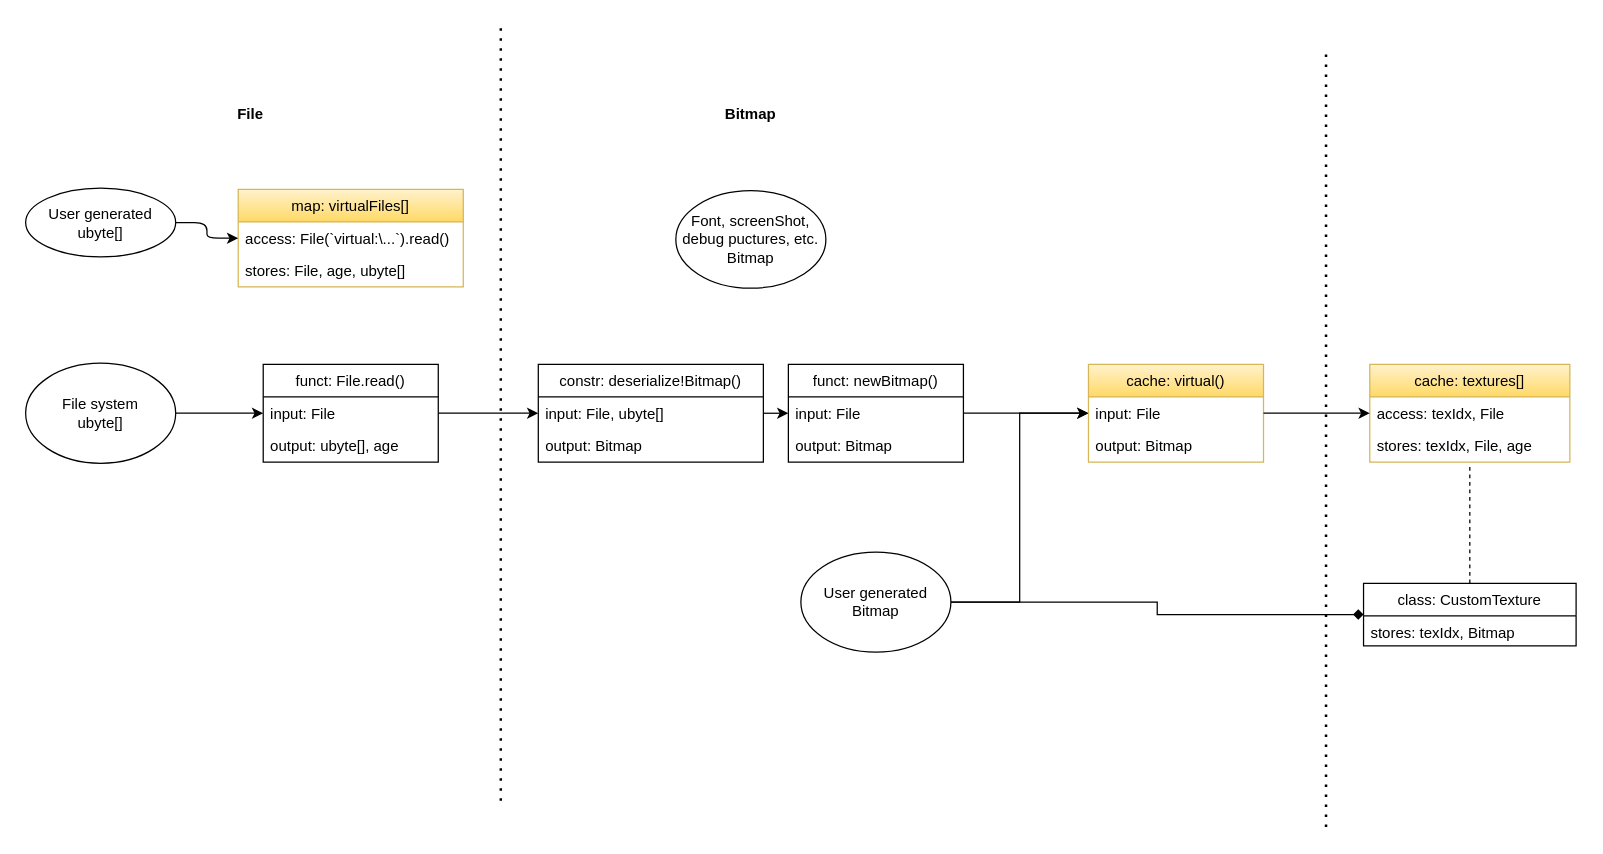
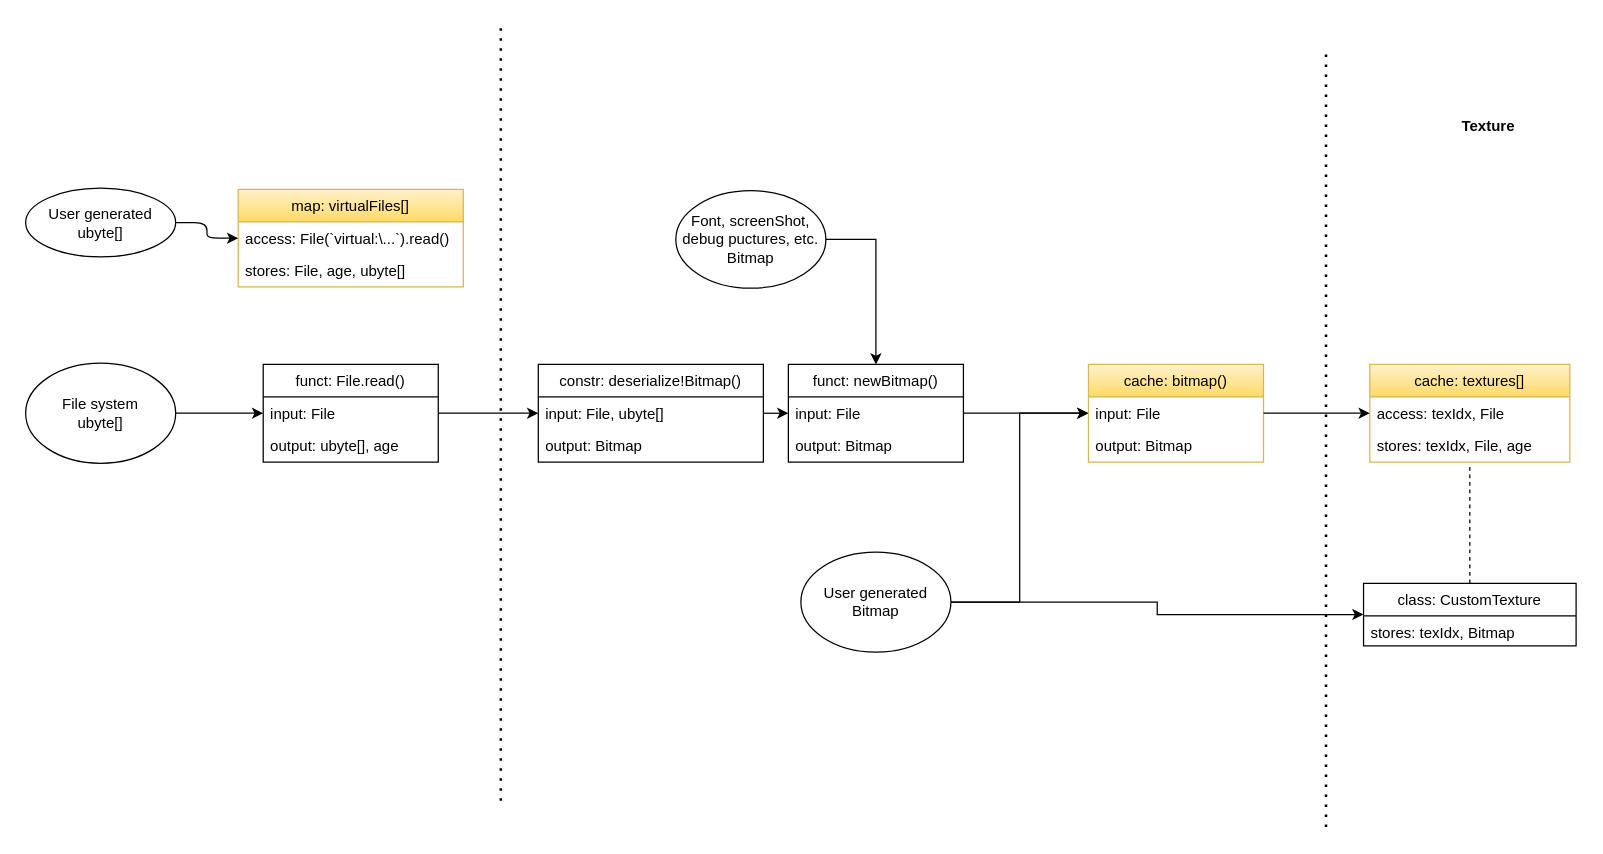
node "File": removed
node "Bitmap": removed
node "Texture": added
edge "Font, screenShot, debug puctures, etc. Bitmap" -> "funct: newBitmap()": added
node "cache: virtual()": label "cache: virtual()" -> "cache: bitmap()"
edge "User generated Bitmap" -> "class: CustomTexture": arrowhead diamond -> classic
